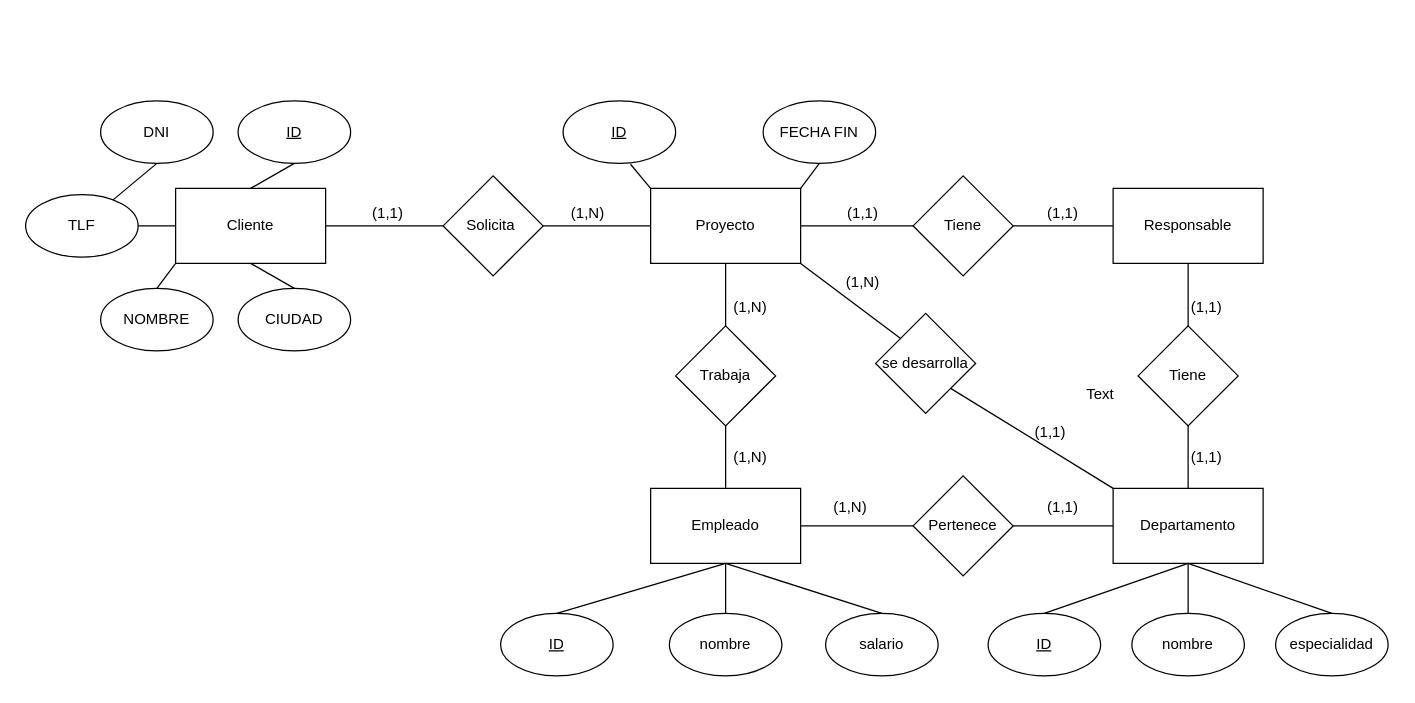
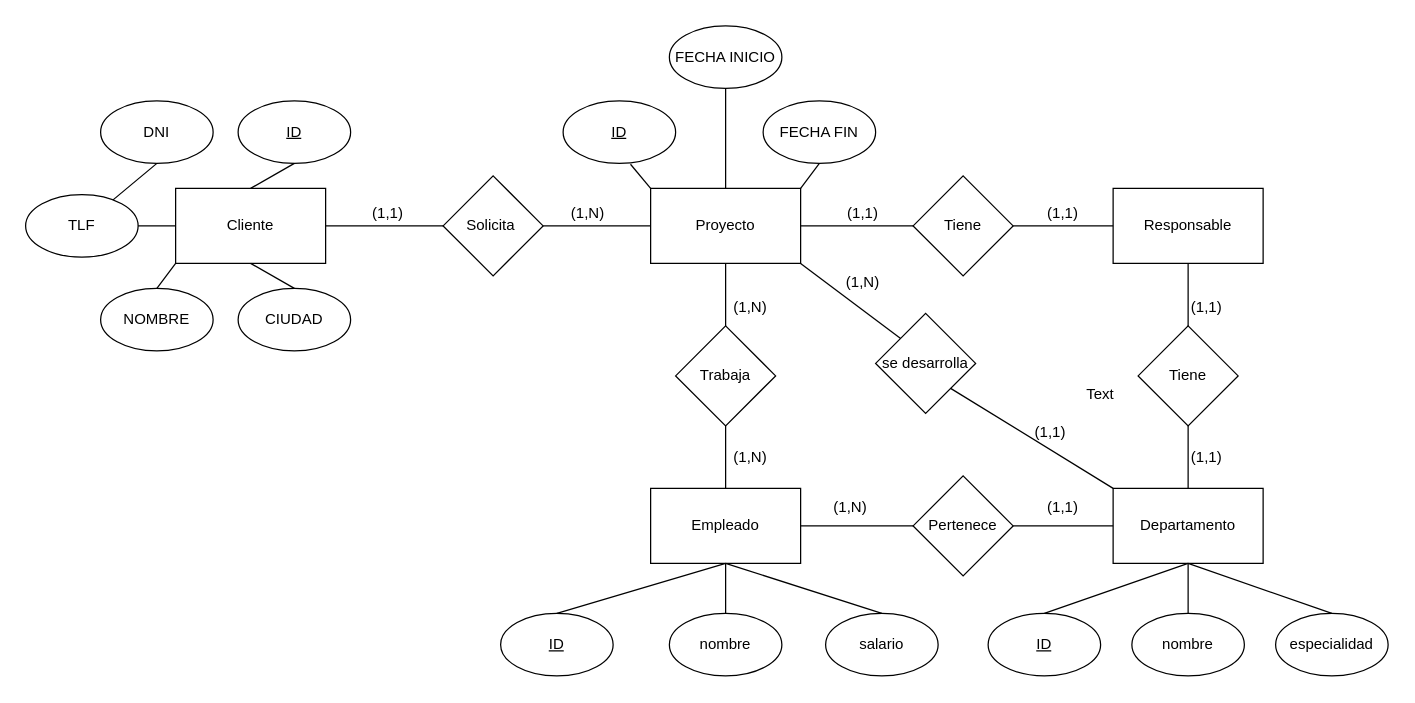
node "FECHA INICIO": added
edge "FECHA INICIO" -- "Proyecto": added
